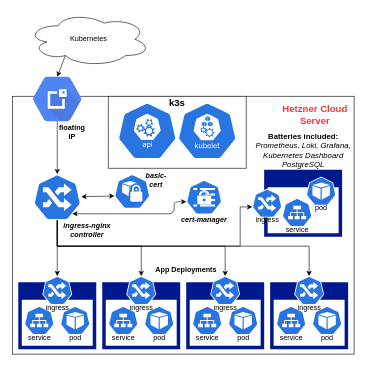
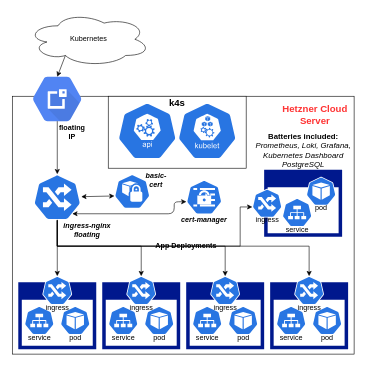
node "k3s": label "k3s" -> "k4s"
node "ingress-nginx controller": label "ingress-nginx controller" -> "ingress-nginx floating"
node "App Deployments": moved (186, 270) -> (186, 246)
